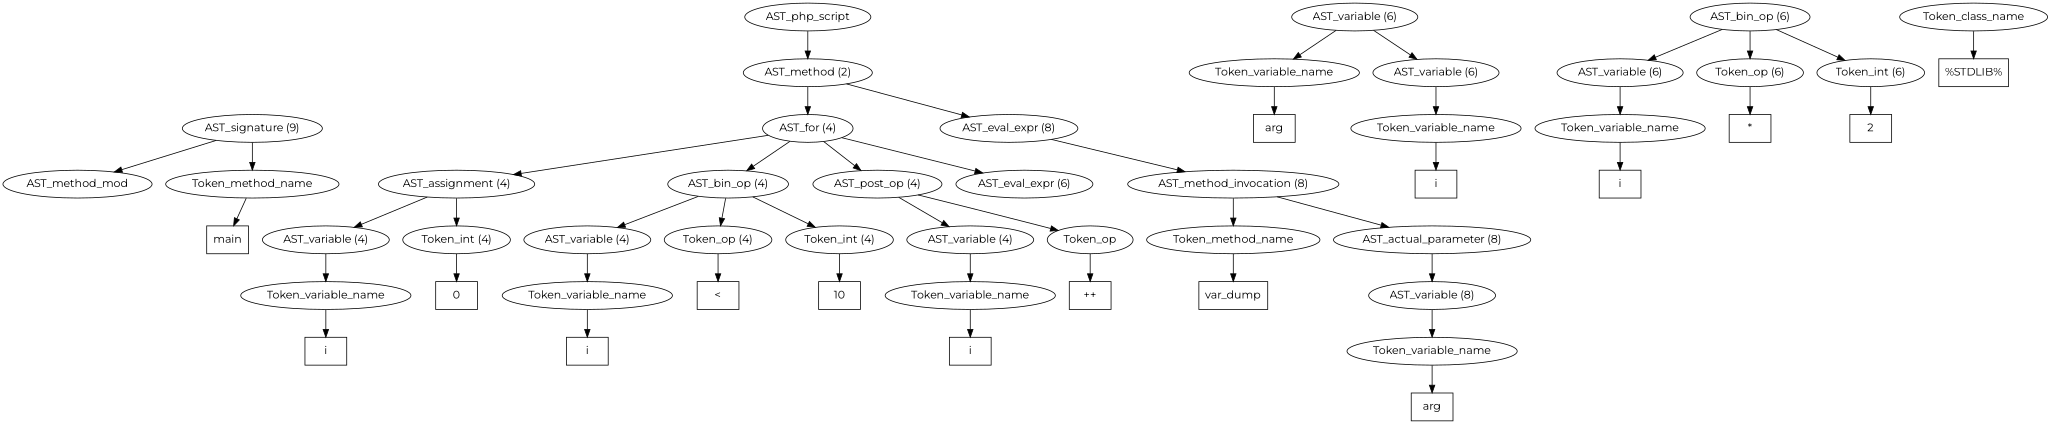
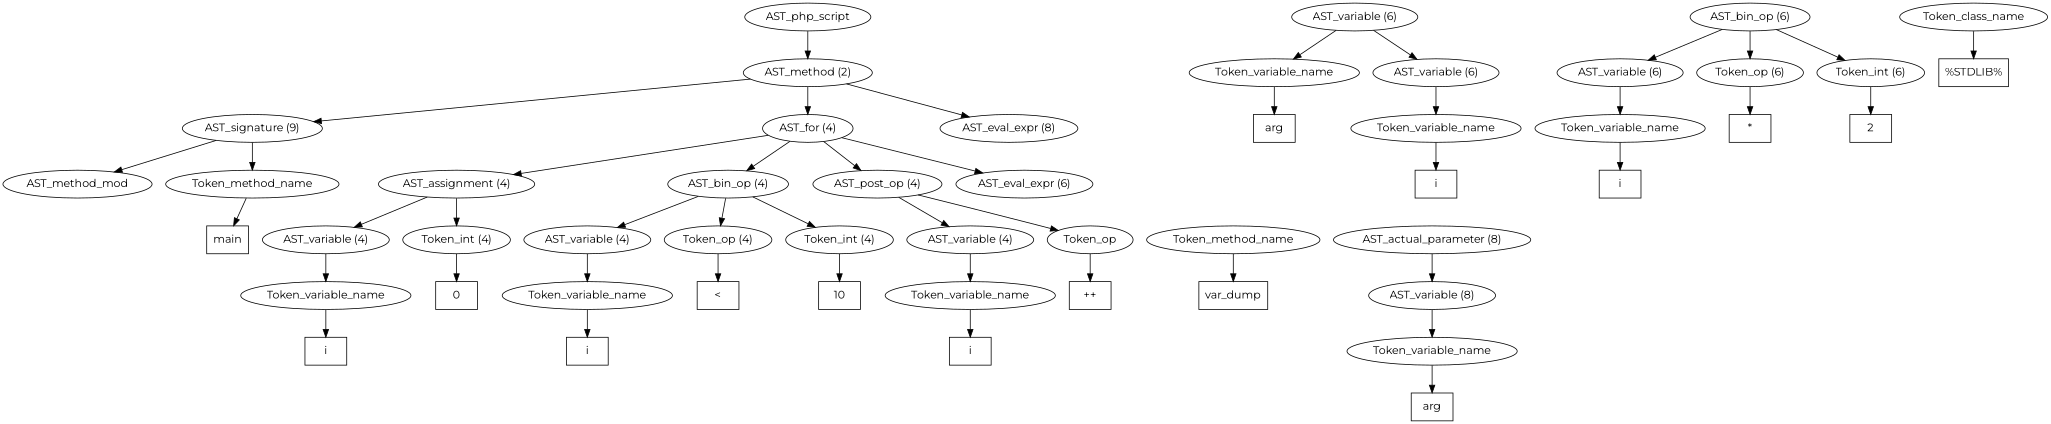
edge "AST_method (2)" -> "AST_signature (9)": added
node "AST_method_invocation (8)": removed
